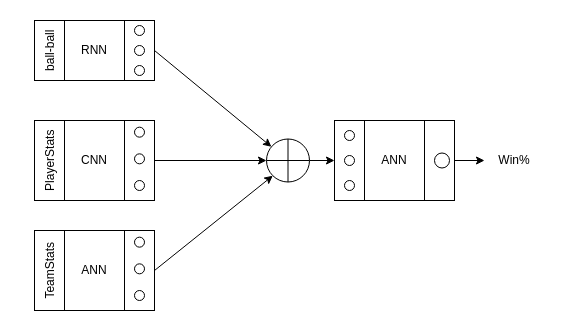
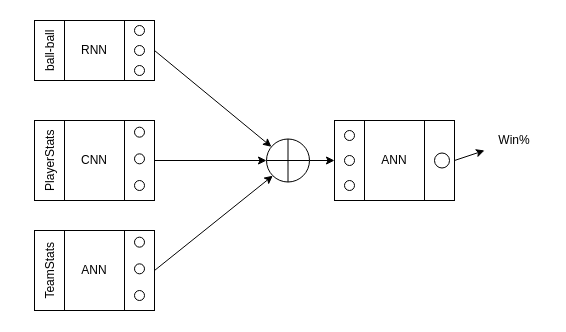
node "Win%": moved (515, 160) -> (515, 140)
